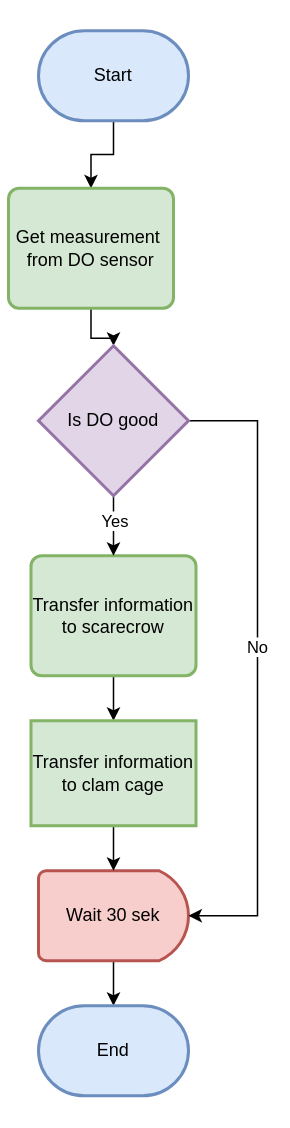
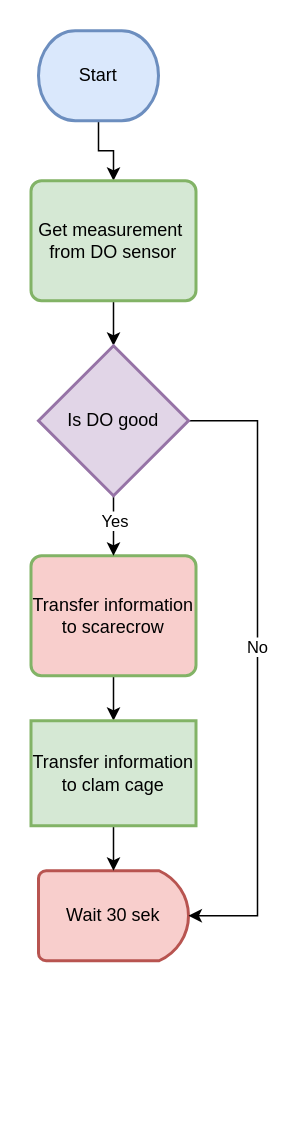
node "Start": size 150x90 -> 120x90
node "Get measurement from DO sensor": moved (91, 248) -> (113, 241)
node "Transfer information to scarecrow": fillcolor #d5e8d4 -> #f8cecc
edge "Wait 30 sek" -> "End": removed
node "End": removed
